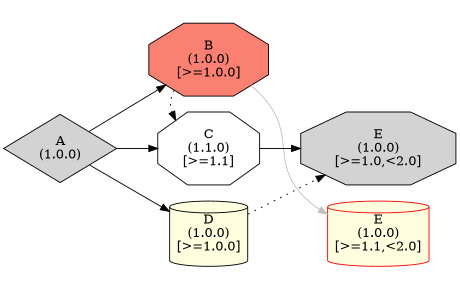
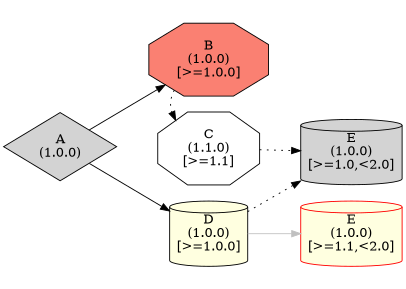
edge "A (1.0.0)" -> "C (1.1.0) [>=1.1]": removed
edge "C (1.1.0) [>=1.1]" -> "E (1.0.0) [>=1.0,<2.0]": style solid -> dotted
node "E (1.0.0) [>=1.0,<2.0]": shape octagon -> cylinder
edge "B (1.0.0) [>=1.0.0]" -> "E (1.0.0) [>=1.1,<2.0]": now "D (1.0.0) [>=1.0.0]" -> "E (1.0.0) [>=1.1,<2.0]"
